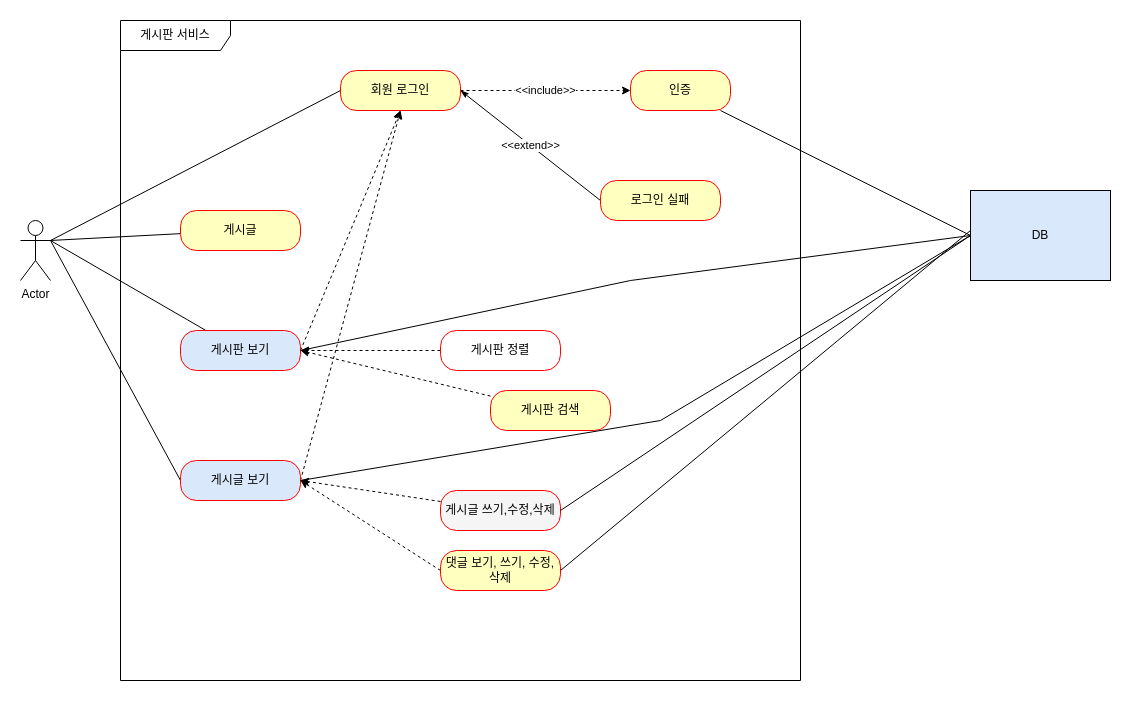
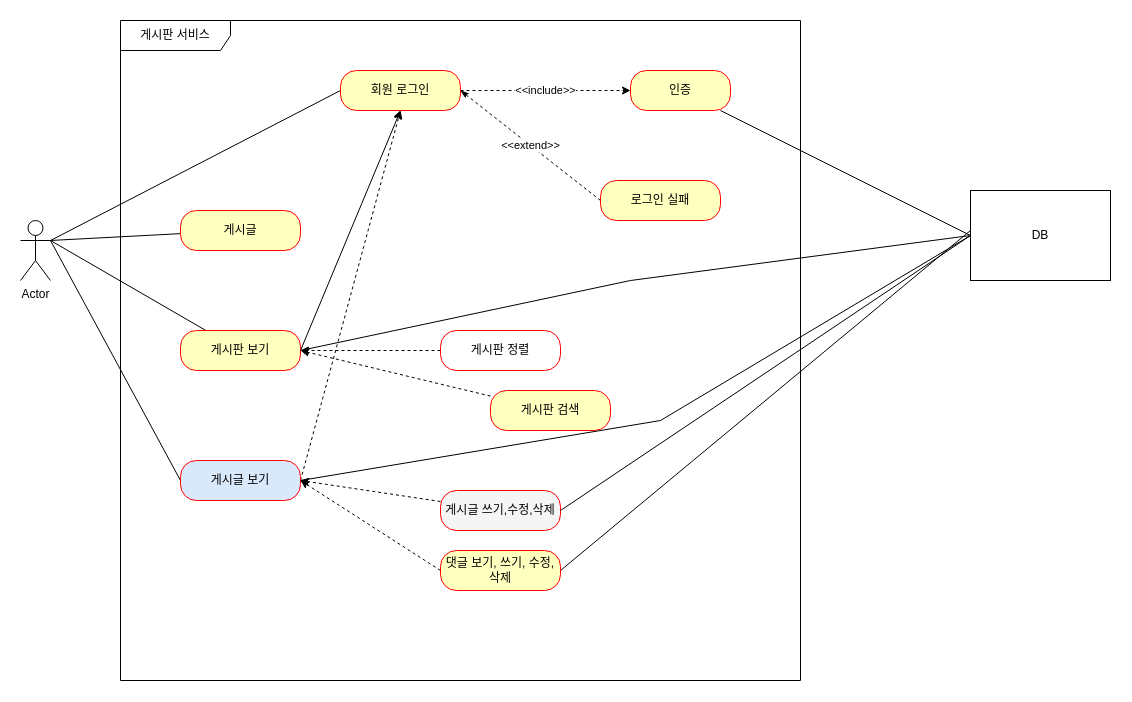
edge "로그인 실패" -> "회원 로그인": style solid -> dashed
node "DB": fillcolor #dae8fc -> #ffffff
edge "게시판 보기" -> "회원 로그인": style dashed -> solid
node "게시판 보기": fillcolor #dae8fc -> #ffffc0
